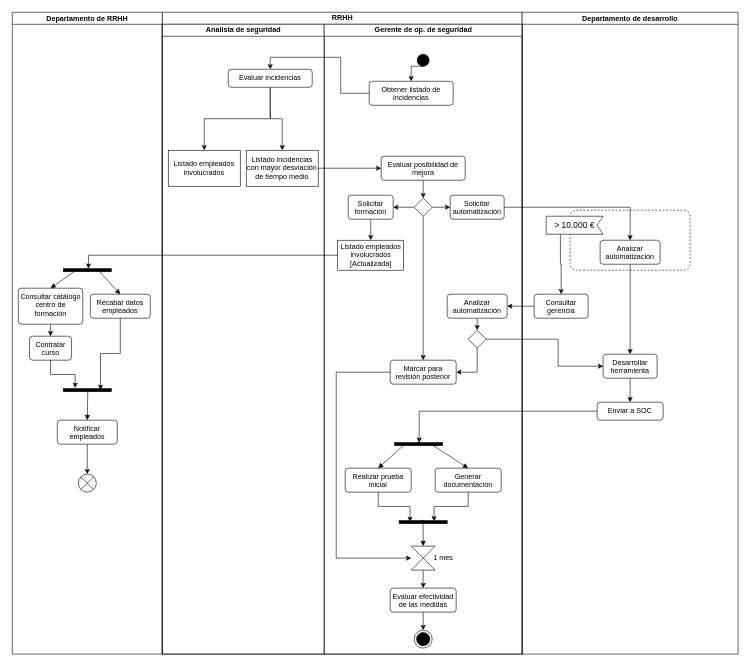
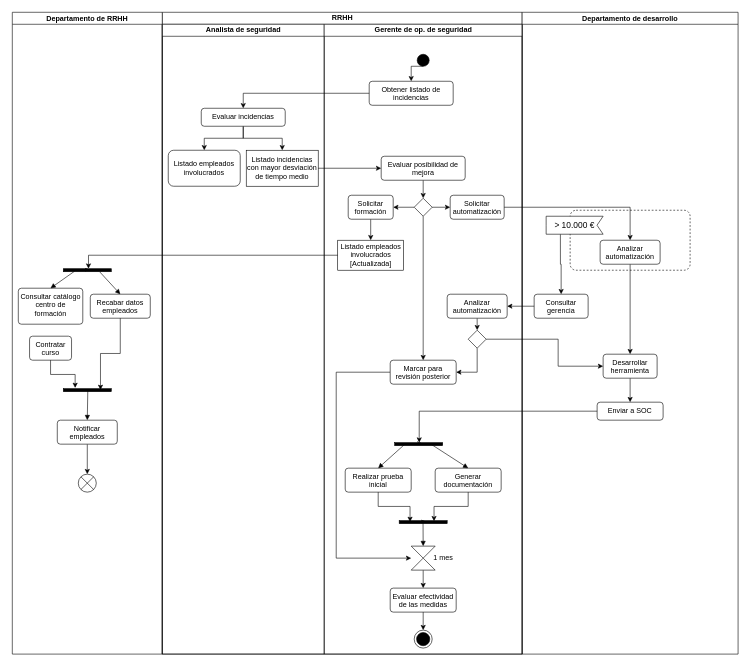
node "Evaluar incidencias": moved (270, 78) -> (243, 117)
node "Listado empleados involucrados": shape rectangle -> rounded rectangle
edge "Consultar catálogo centro de formación" -> "Contratar curso": removed
